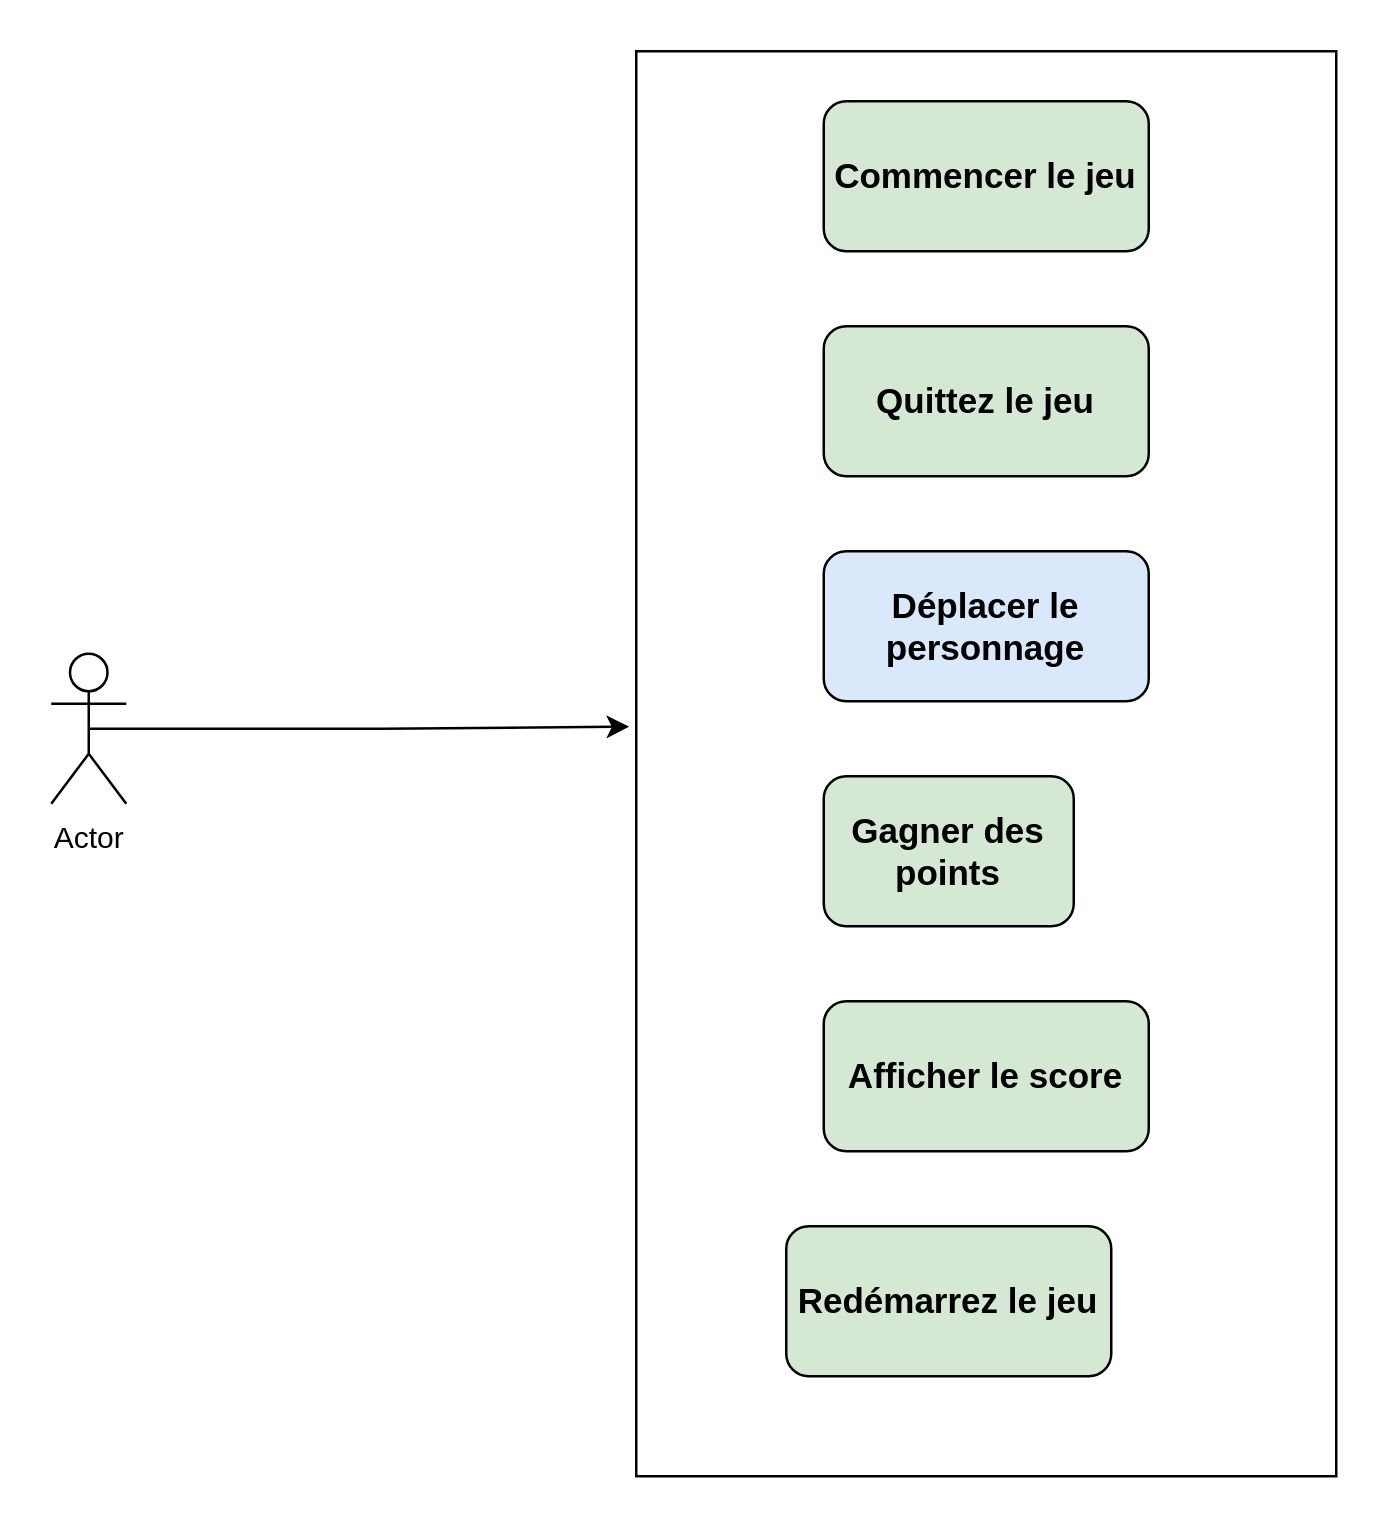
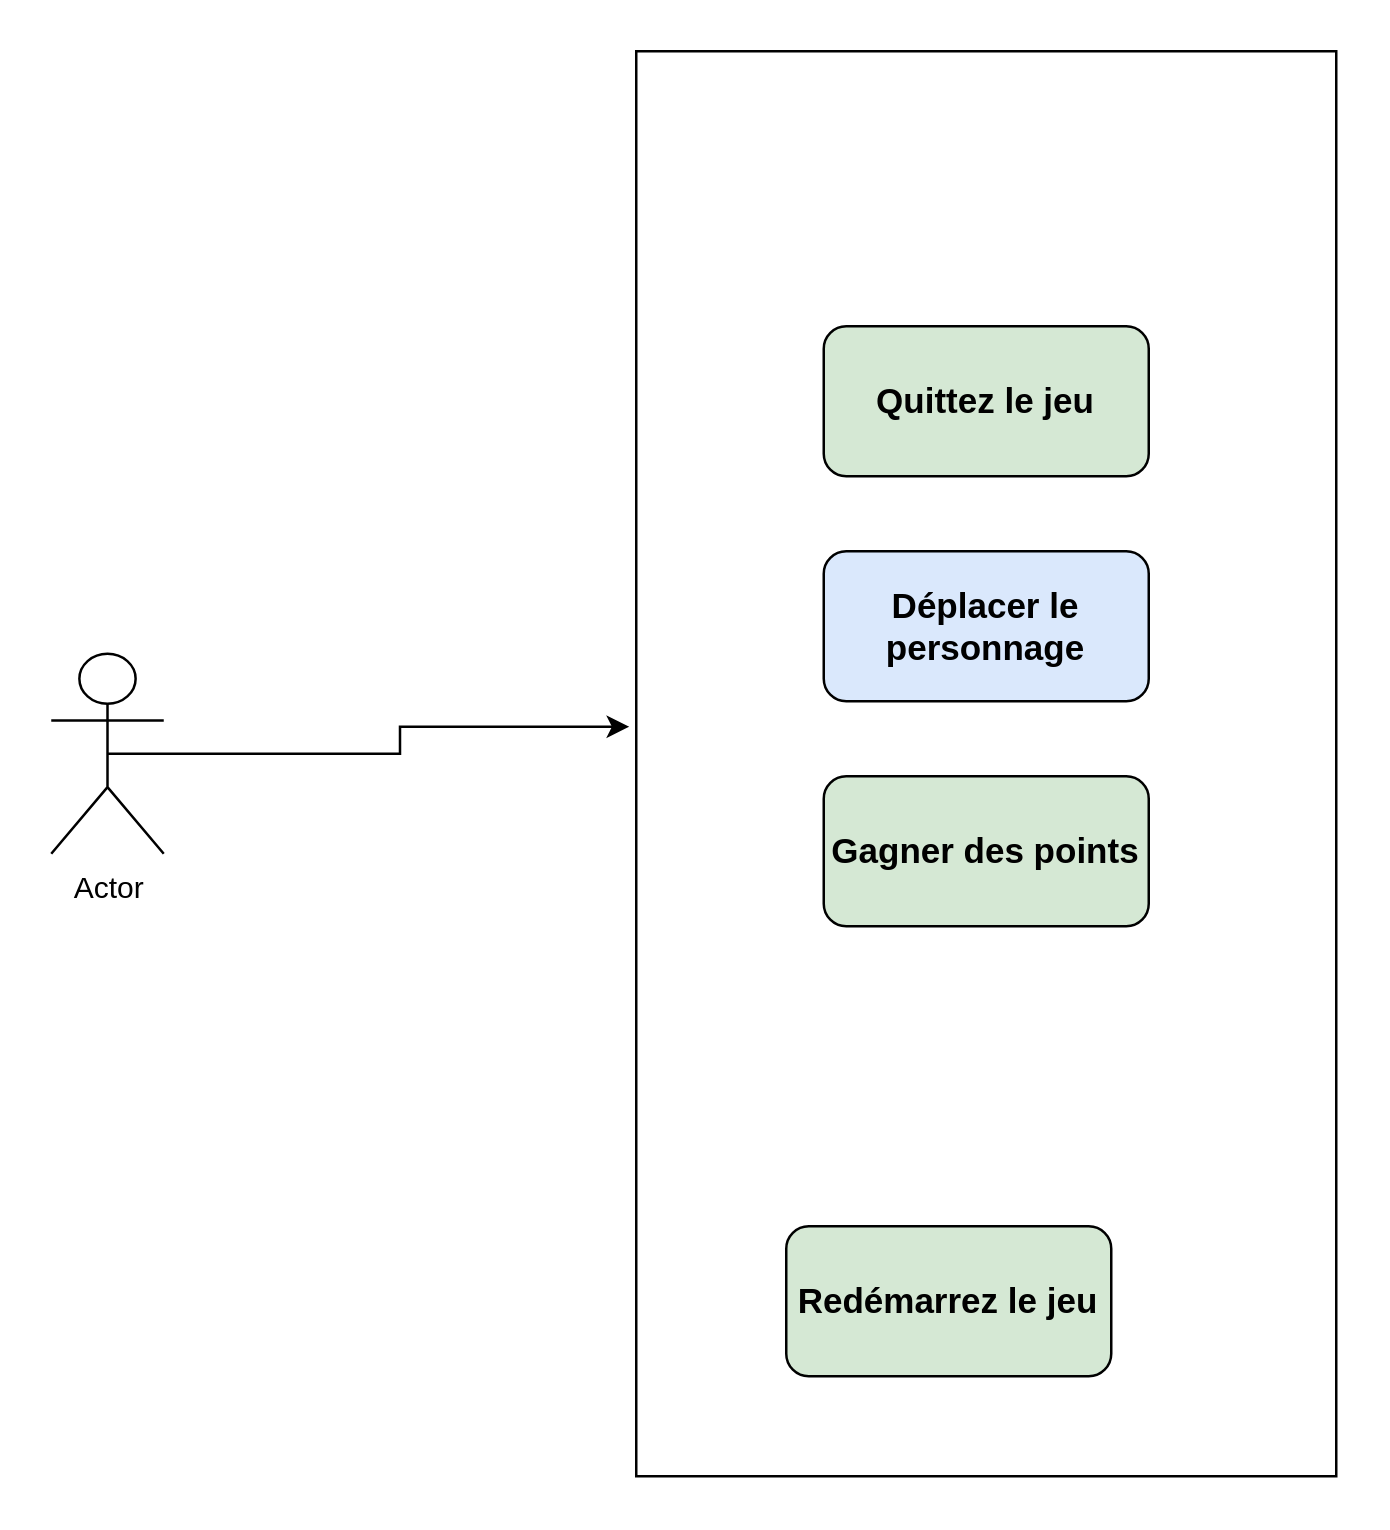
node "Commencer le jeu": removed
node "Actor": size 75x150 -> 113x200
node "Gagner des points": size 250x150 -> 325x150
node "Afficher le score": removed
